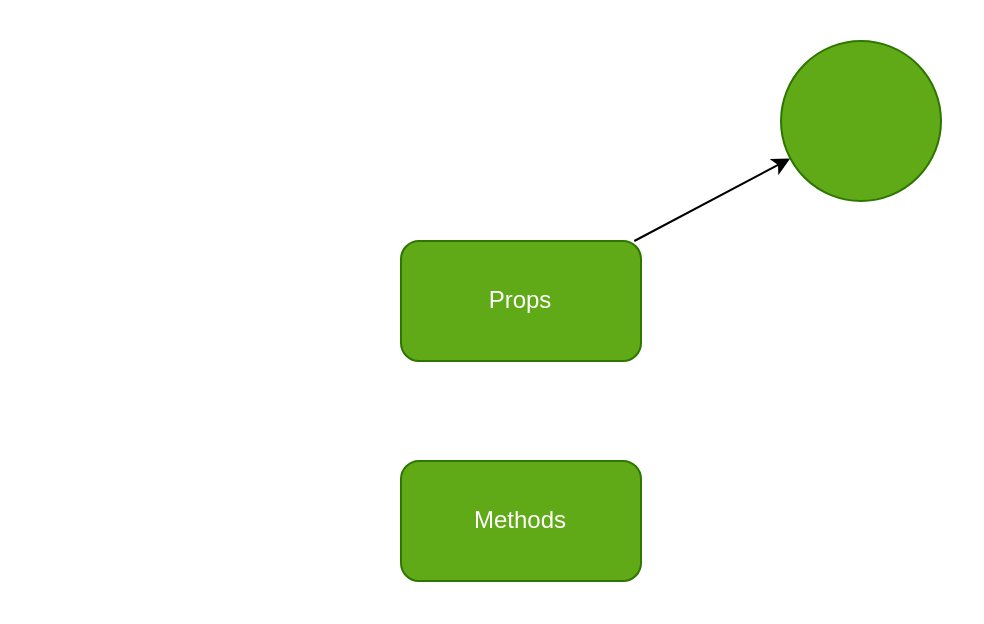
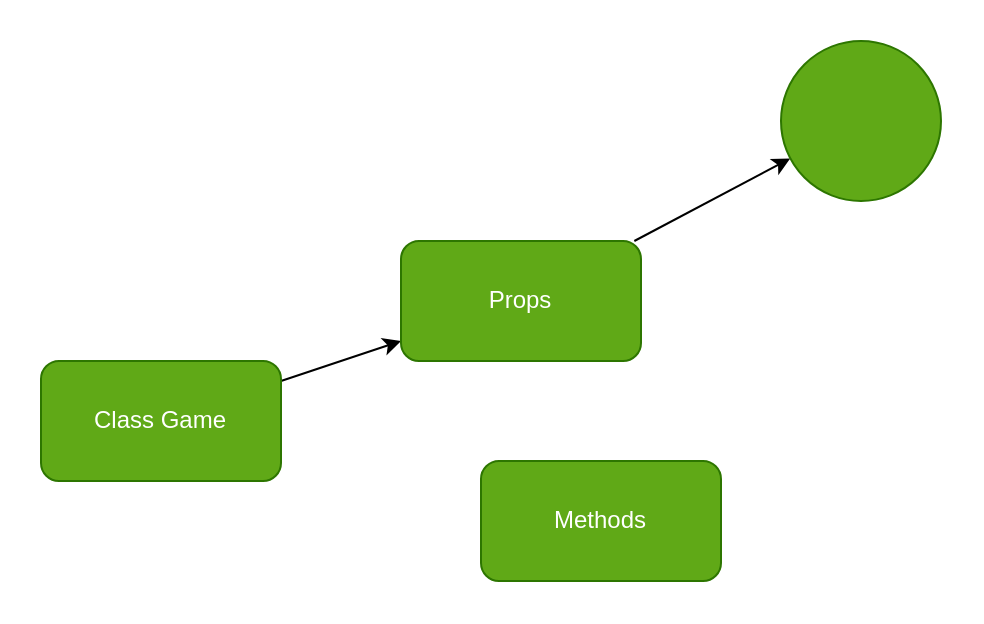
edge "Class Game" -> "Props": added
node "Class Game": added
node "Methods": moved (521, 521) -> (601, 521)
